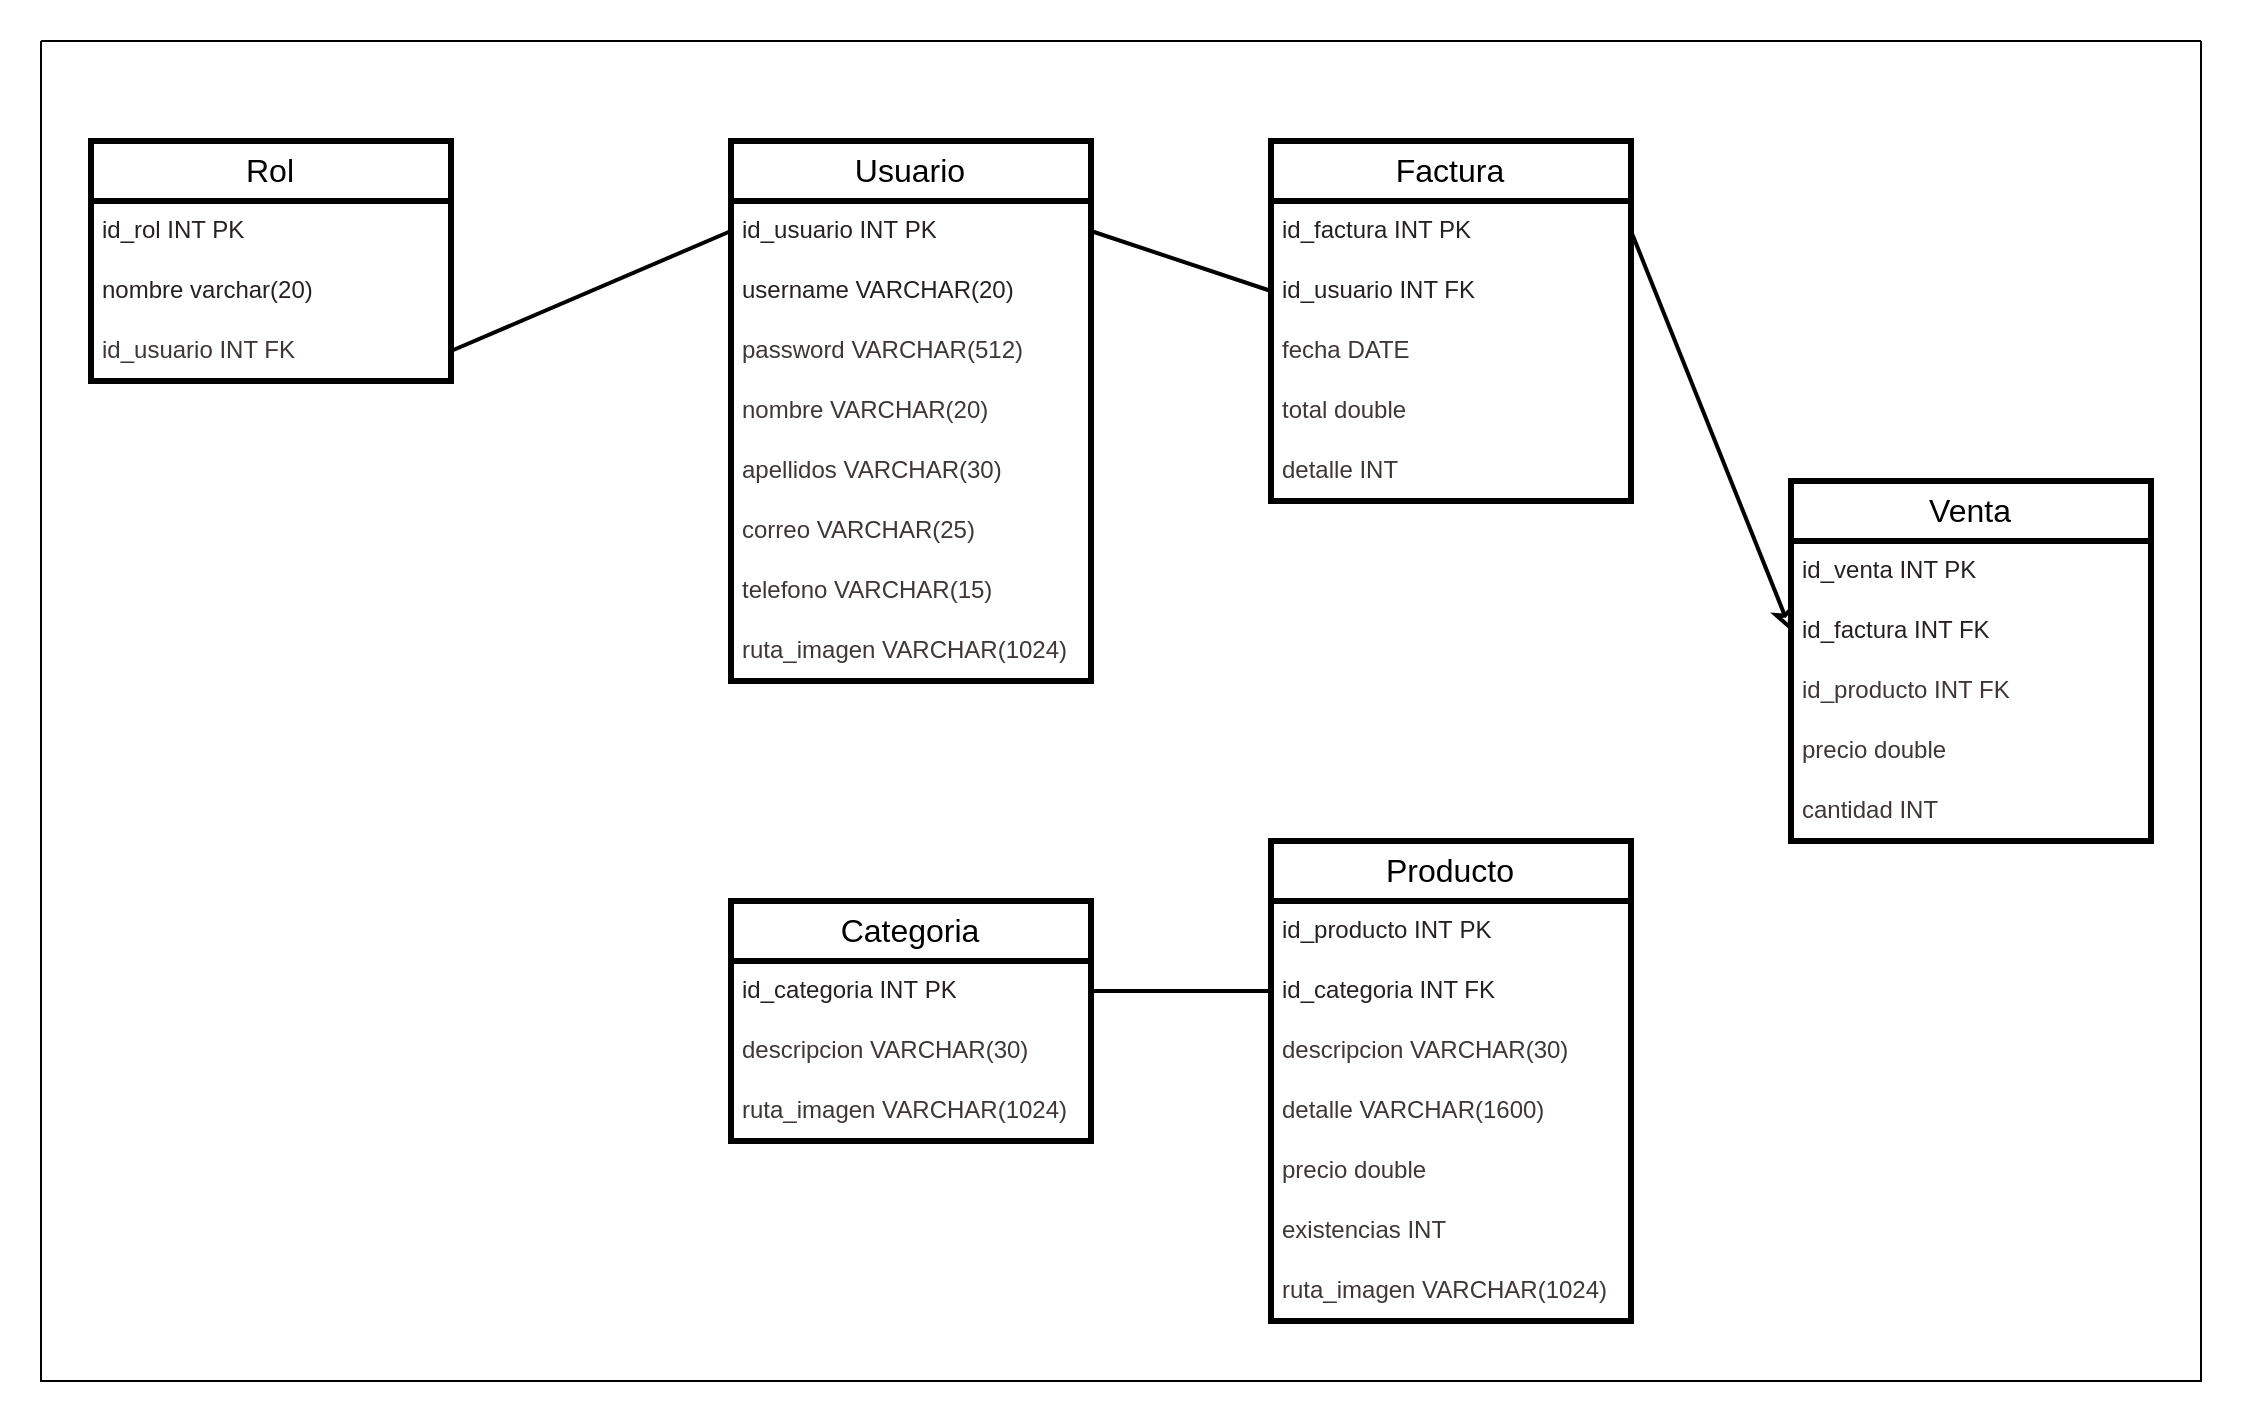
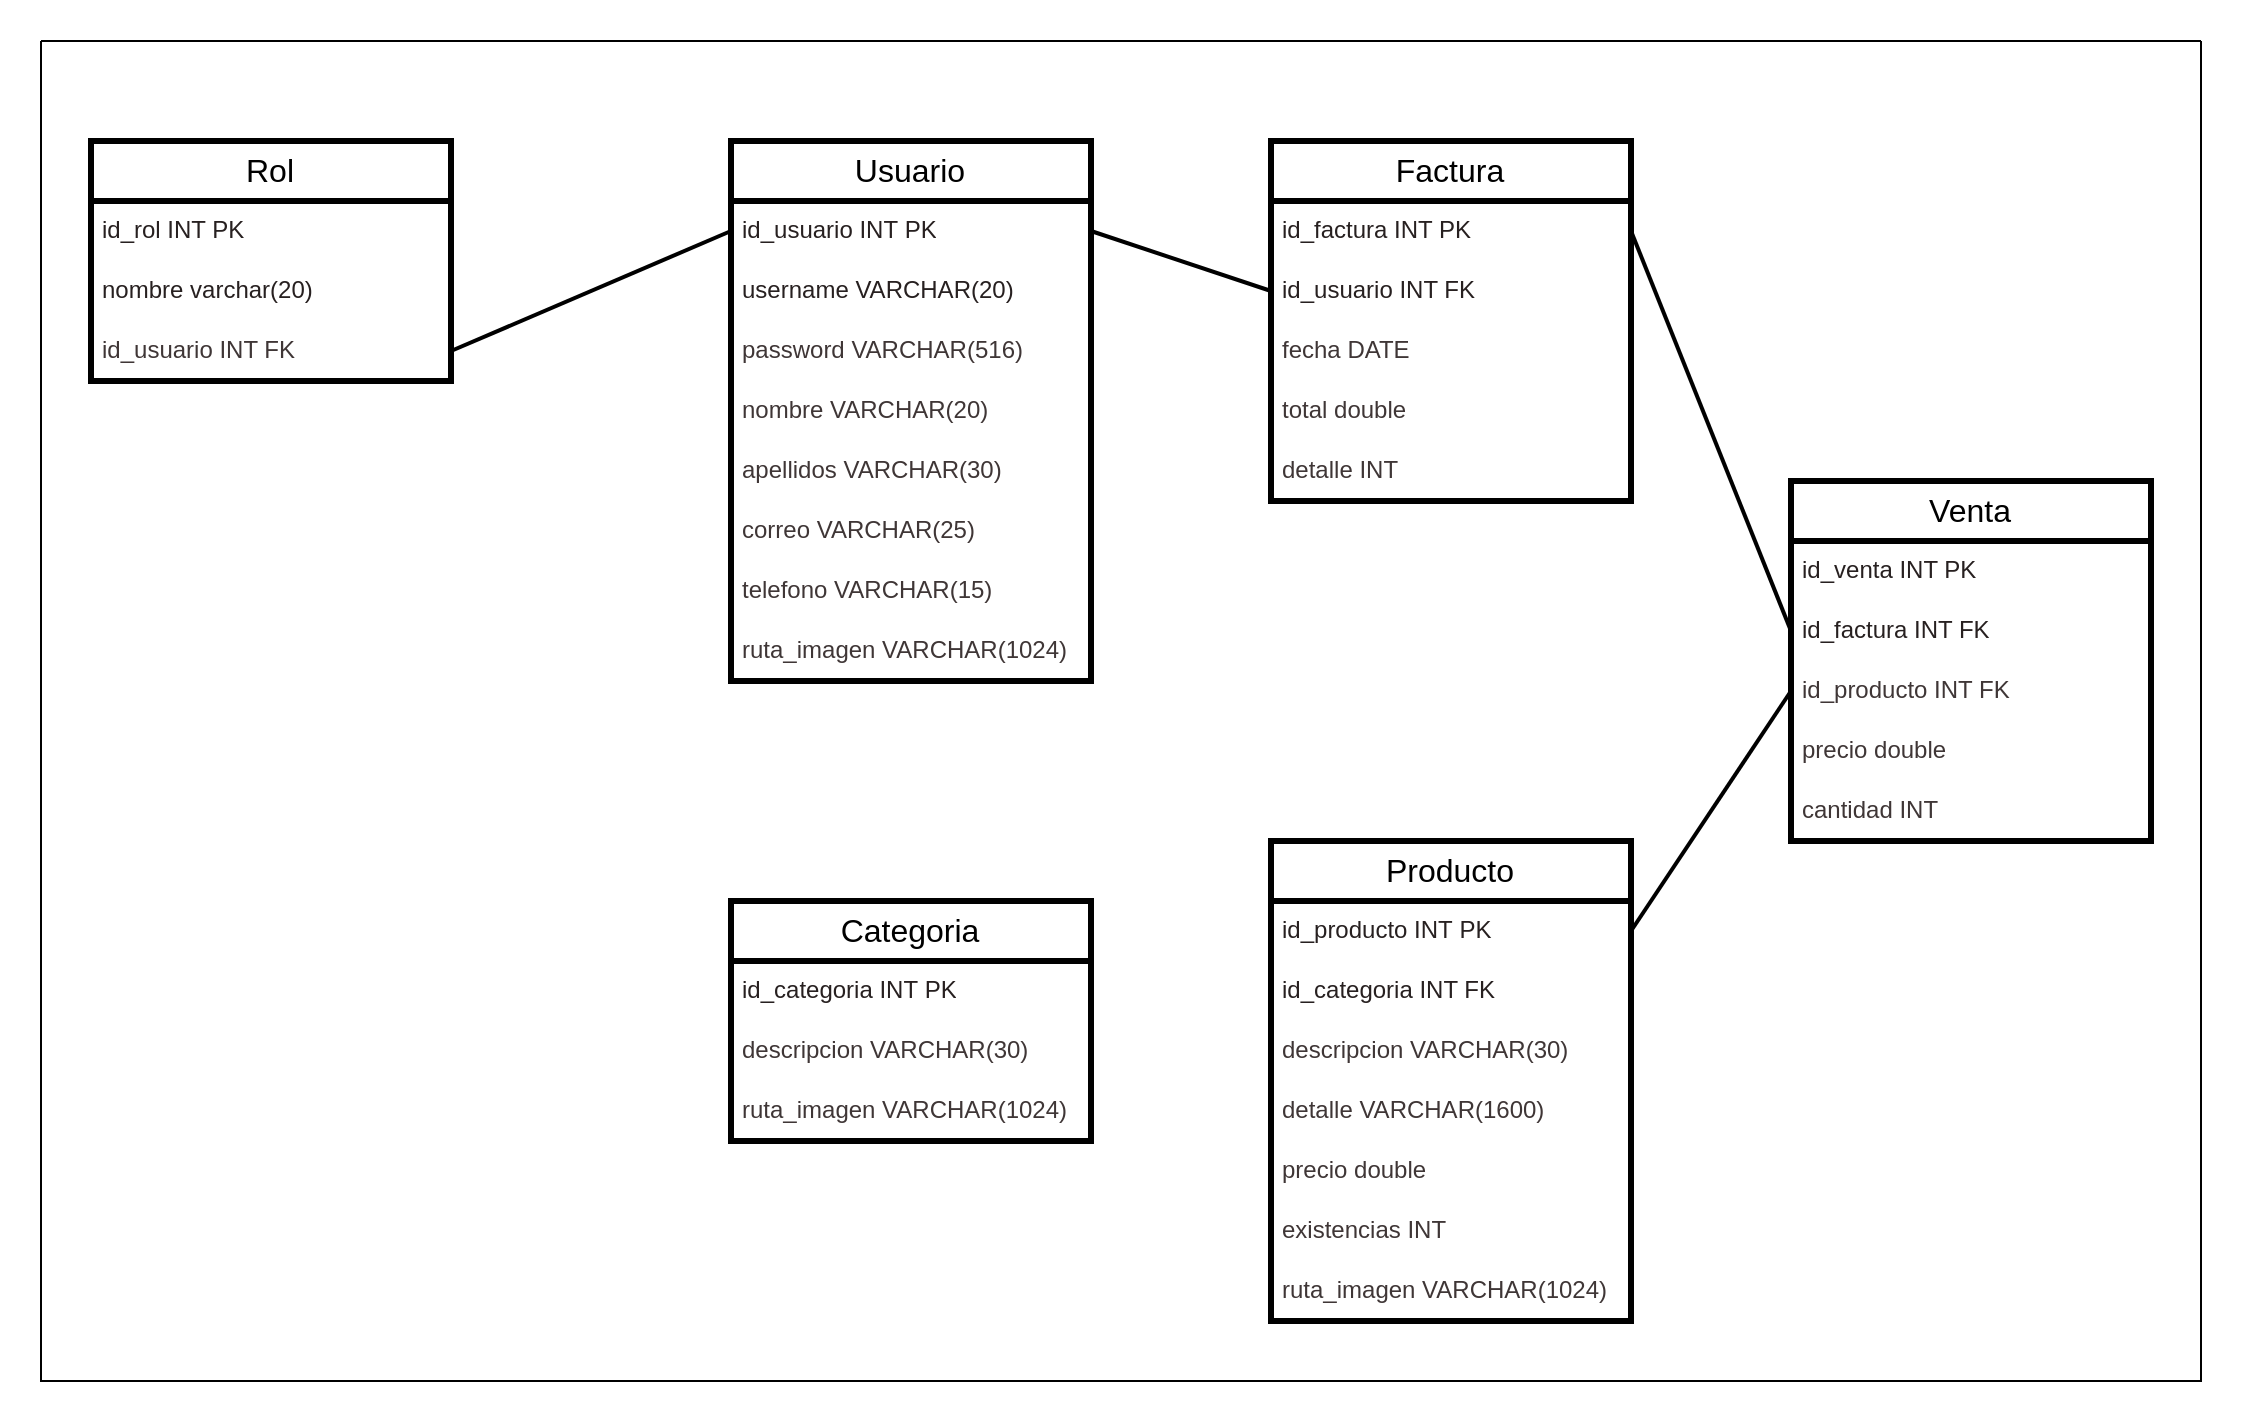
node "password VARCHAR(512)": label "password VARCHAR(512)" -> "password VARCHAR(516)"
edge "Factura" -> "id_factura INT FK": arrowhead classic -> none
edge "id_producto INT FK" -- "id_producto INT PK": added
edge "id_categoria INT PK" -- "id_categoria INT FK": removed
